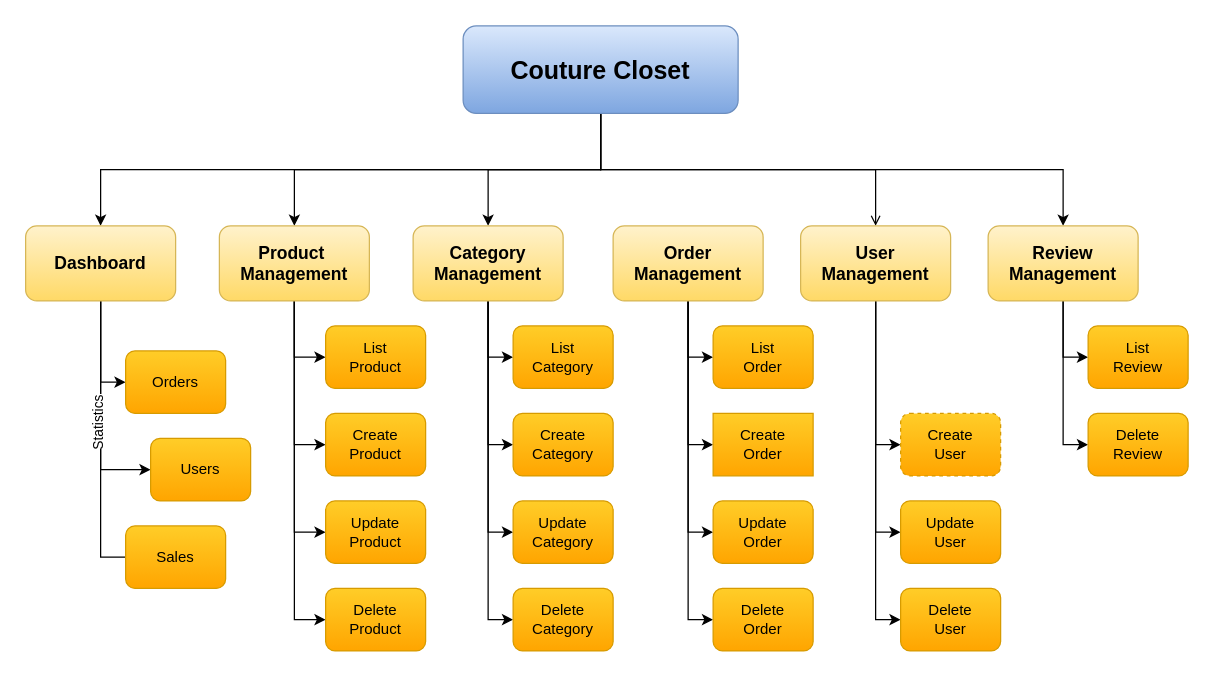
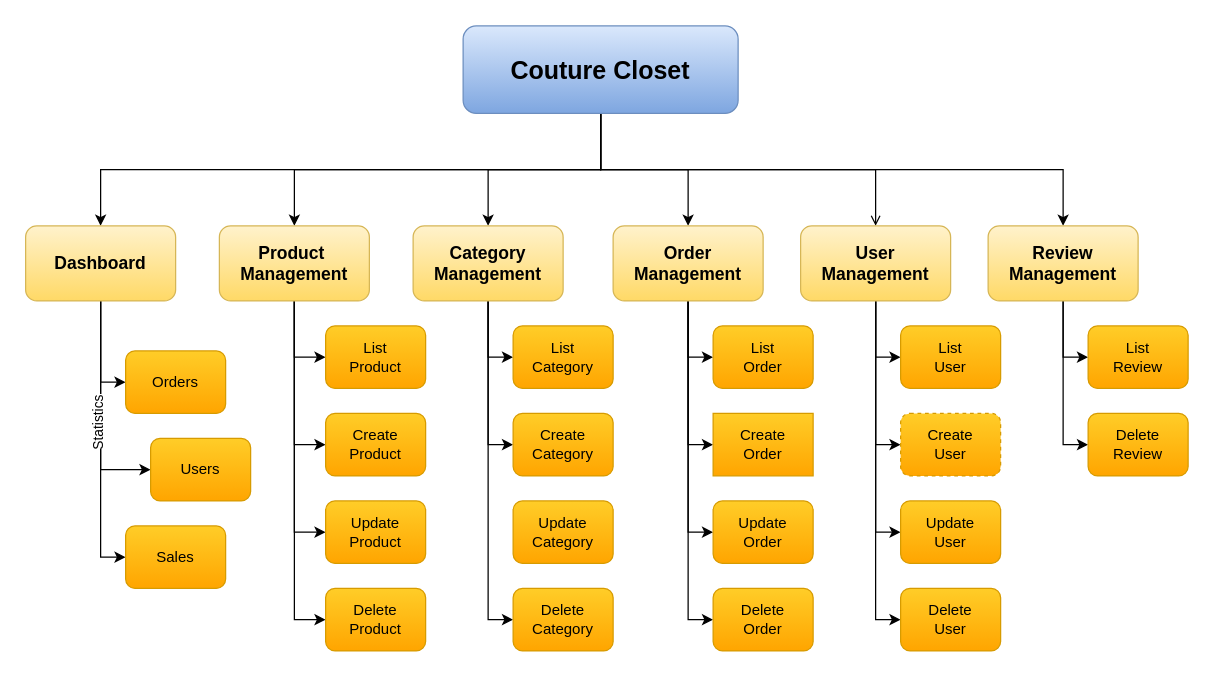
edge "Couture Closet" -> "Order Management": added
edge "User Management" -> "List User": added
node "List User": added
edge "Category Management" -> "Update Category": removed
edge "Dashboard" -- "Sales": arrowhead none -> classic
